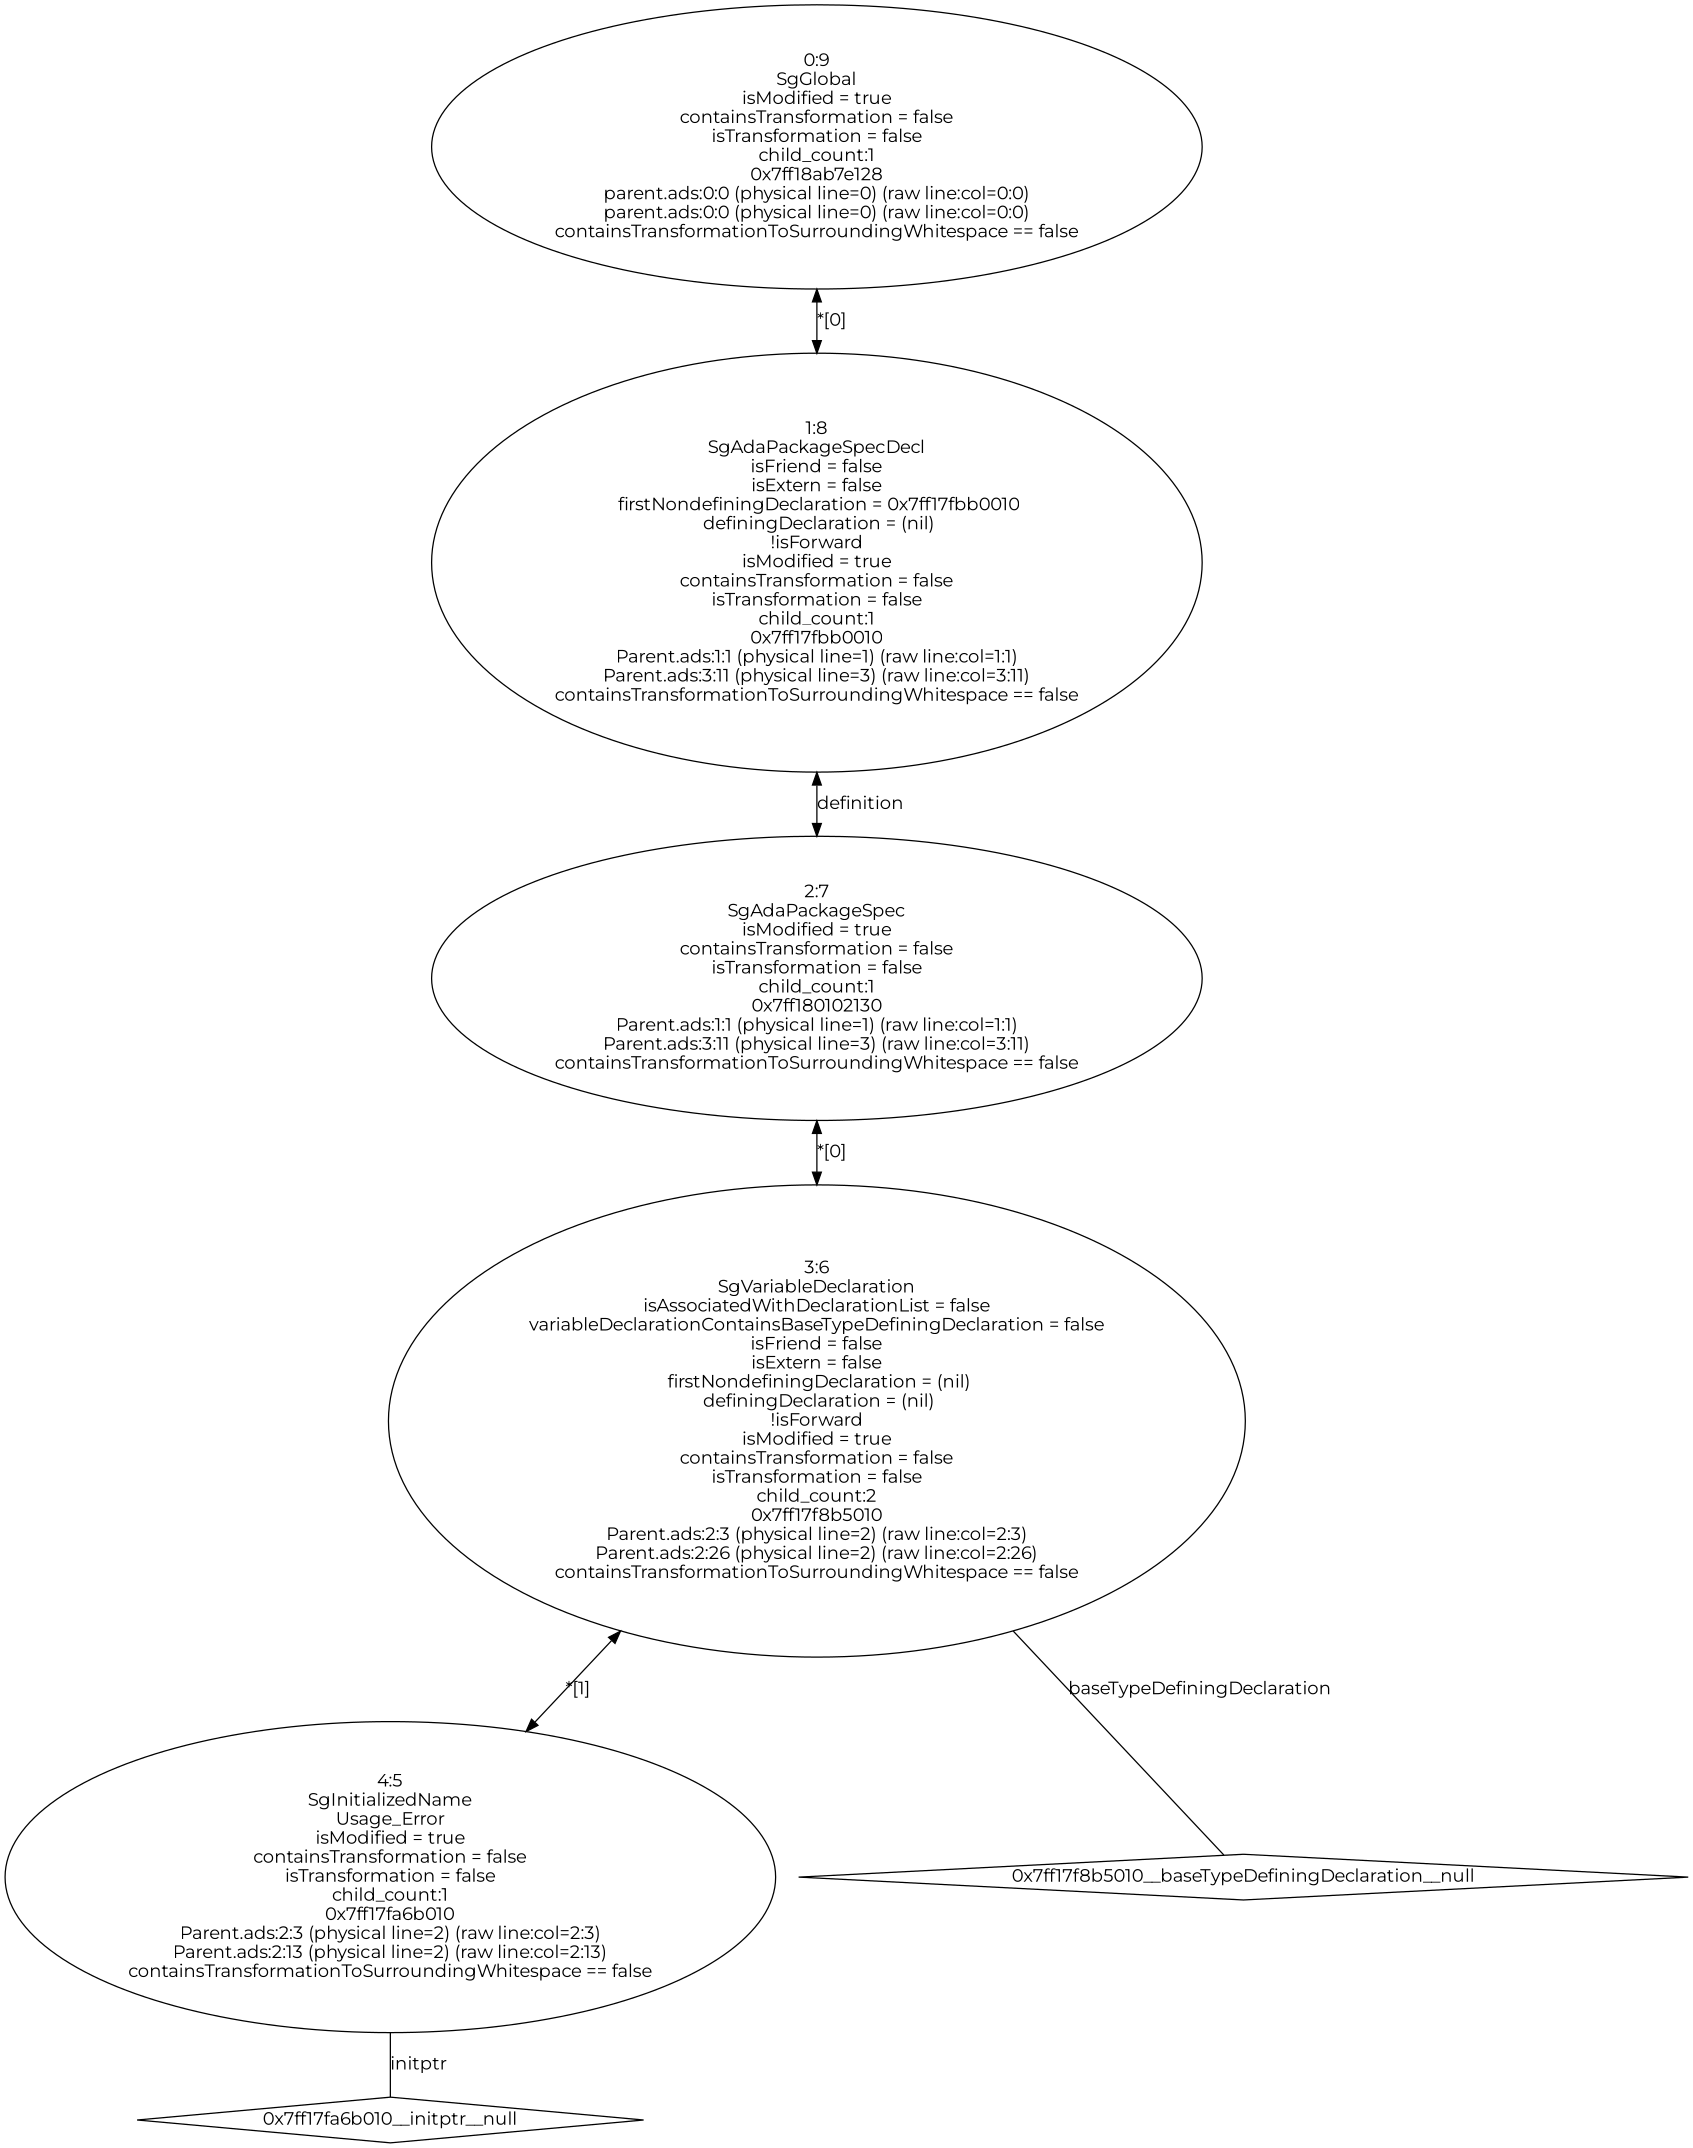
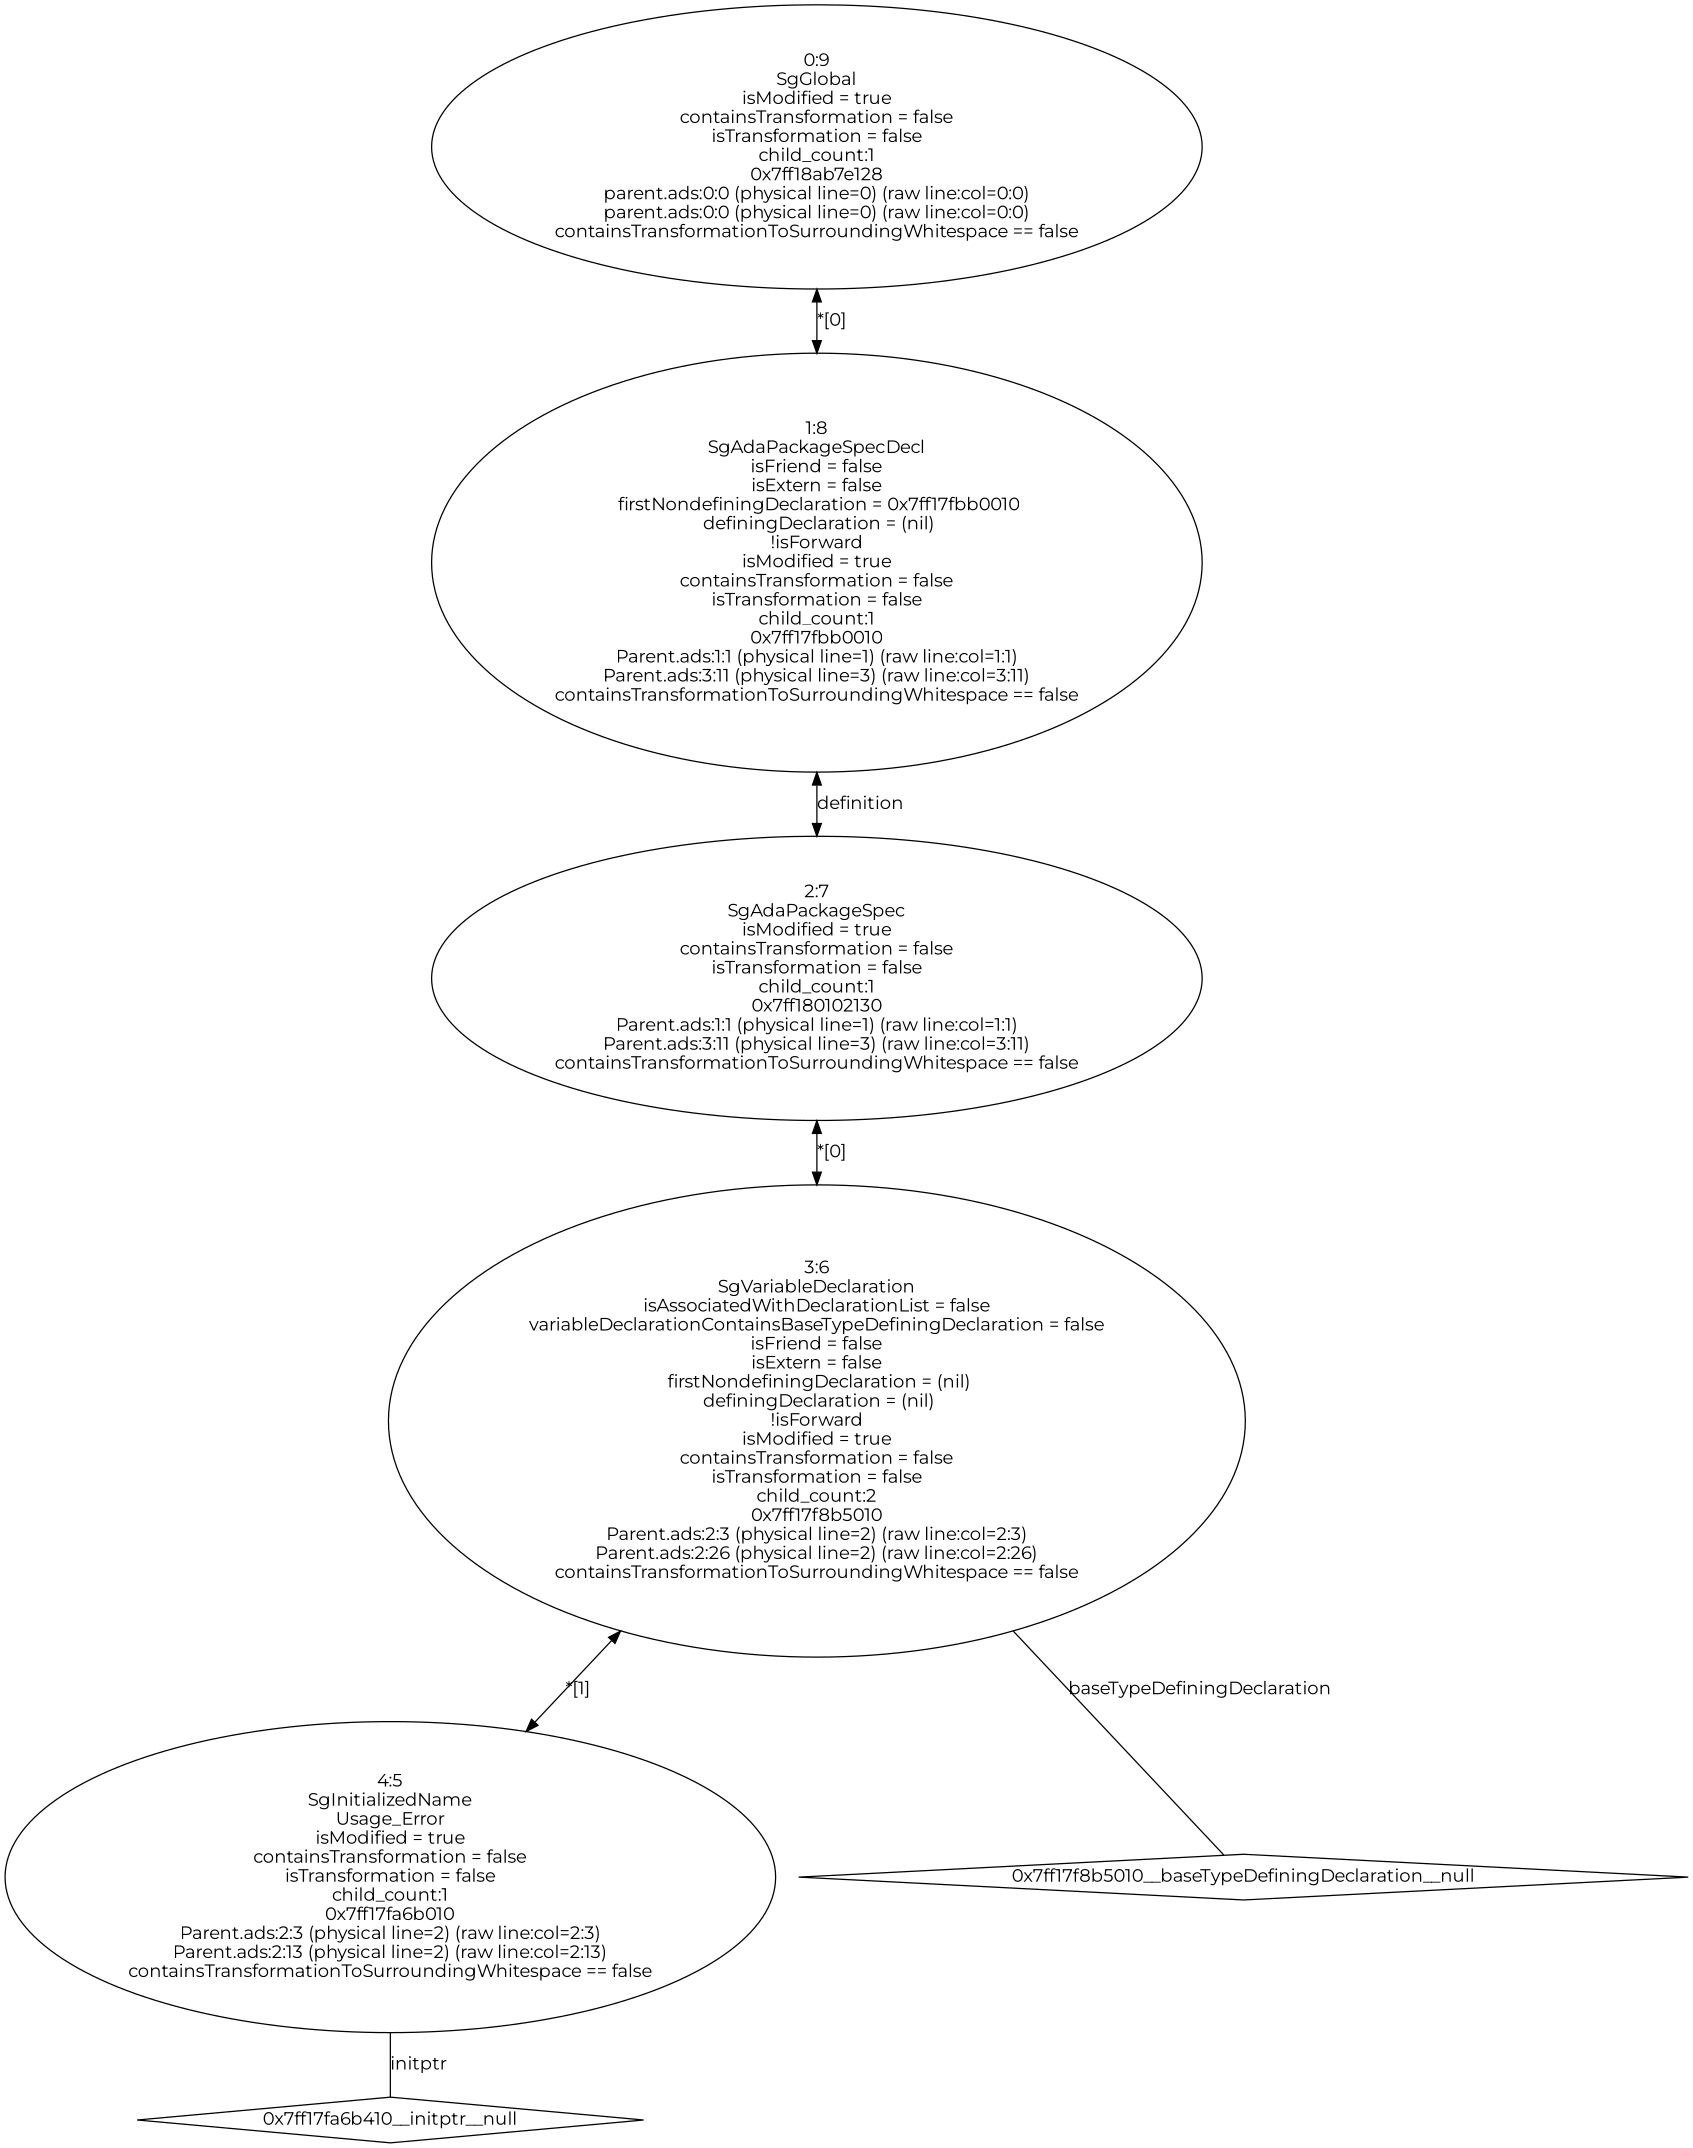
node "0x7ff17fa6b010__initptr__null": label "0x7ff17fa6b010__initptr__null" -> "0x7ff17fa6b410__initptr__null"
